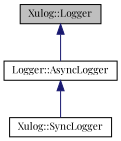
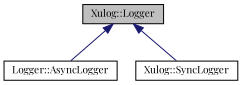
edge "Xulog::SyncLogger" -> "Logger::AsyncLogger": now "Xulog::SyncLogger" -> "Xulog::Logger"
